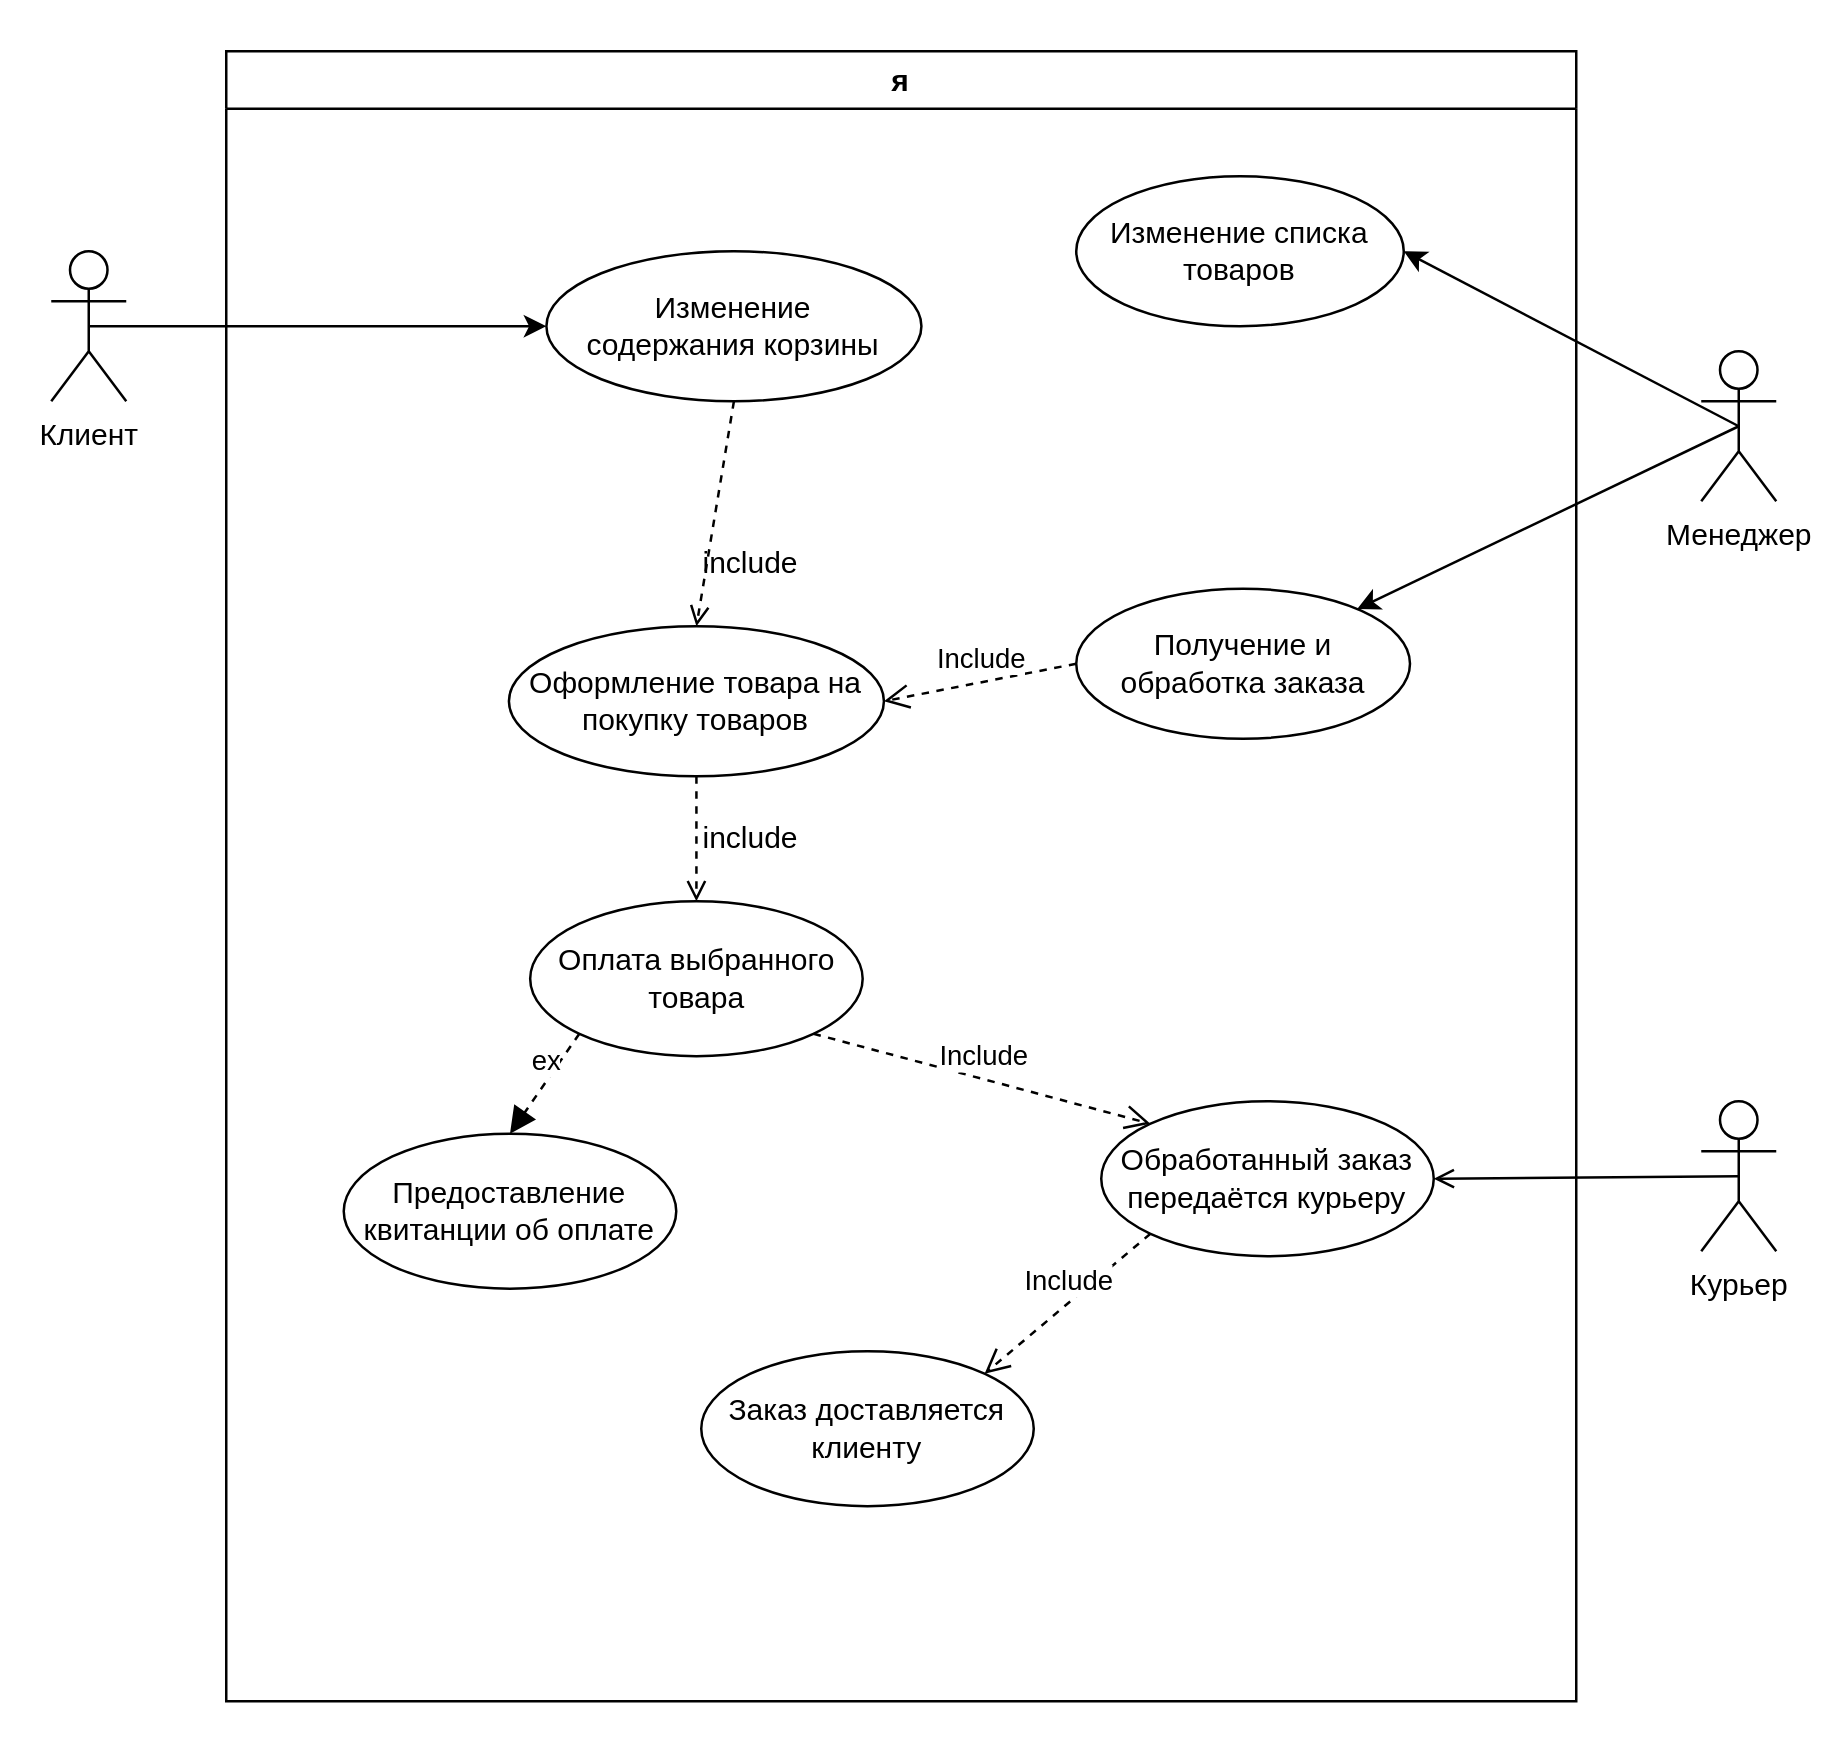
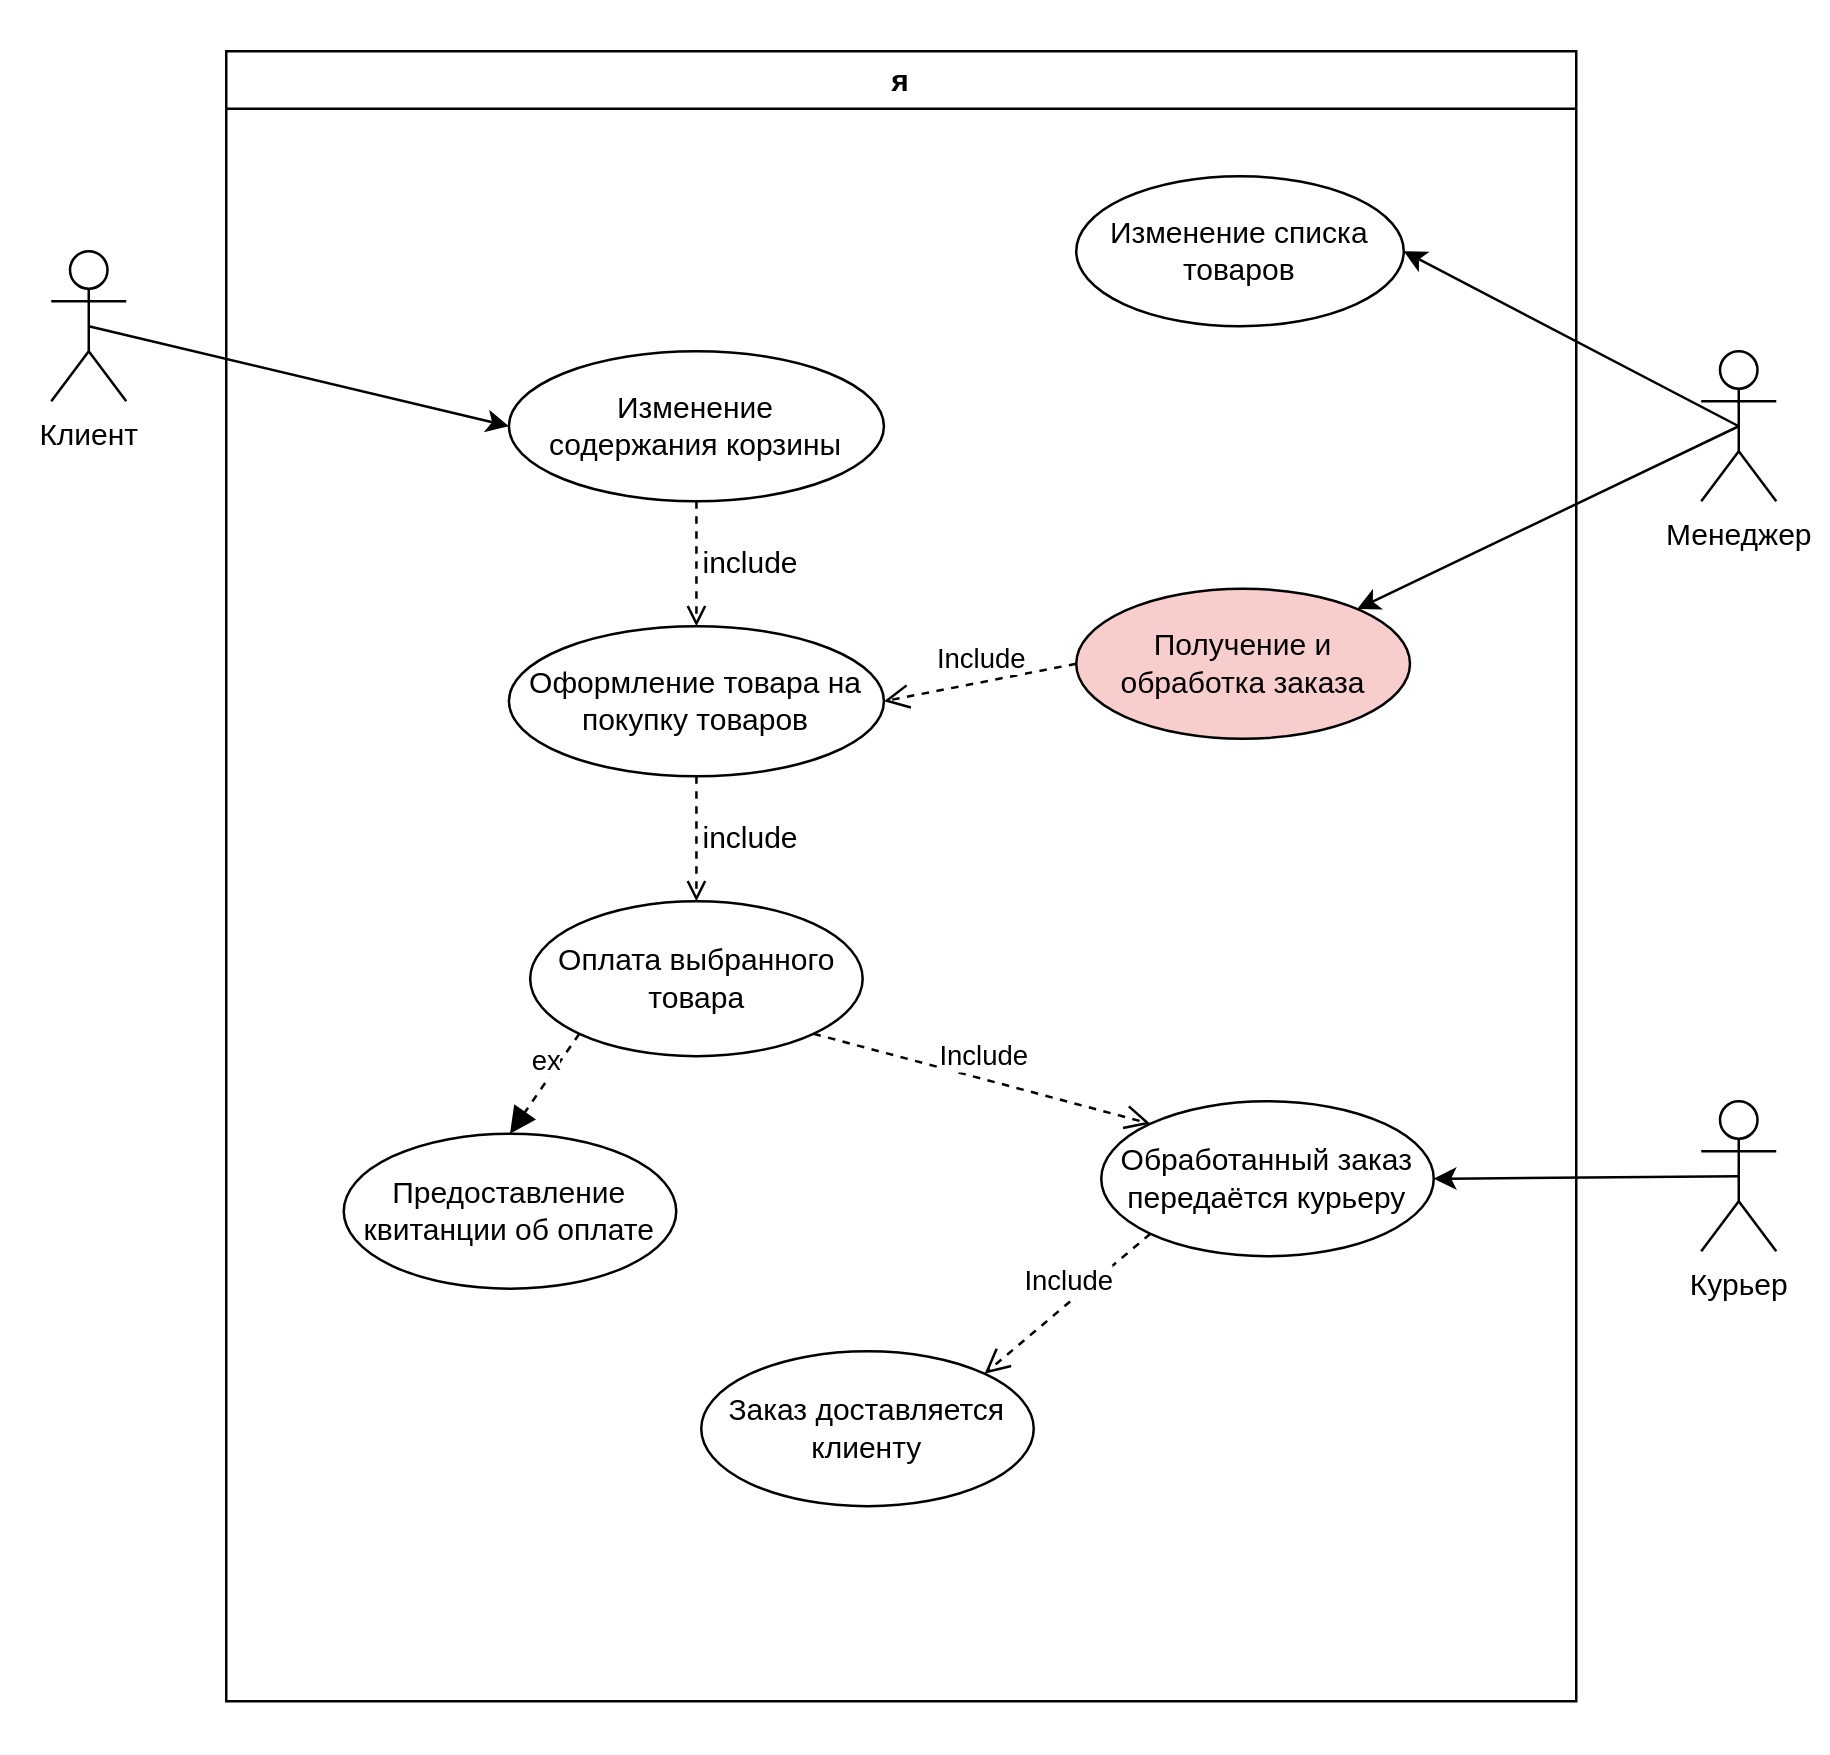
node "Изменение содержания корзины": moved (734, 326) -> (696, 426)
node "Получение и обработка заказа": fillcolor #ffffff -> #f8cecc
edge "Курьер" -> "Обработанный заказ передаётся курьеру": arrowhead open -> classic
